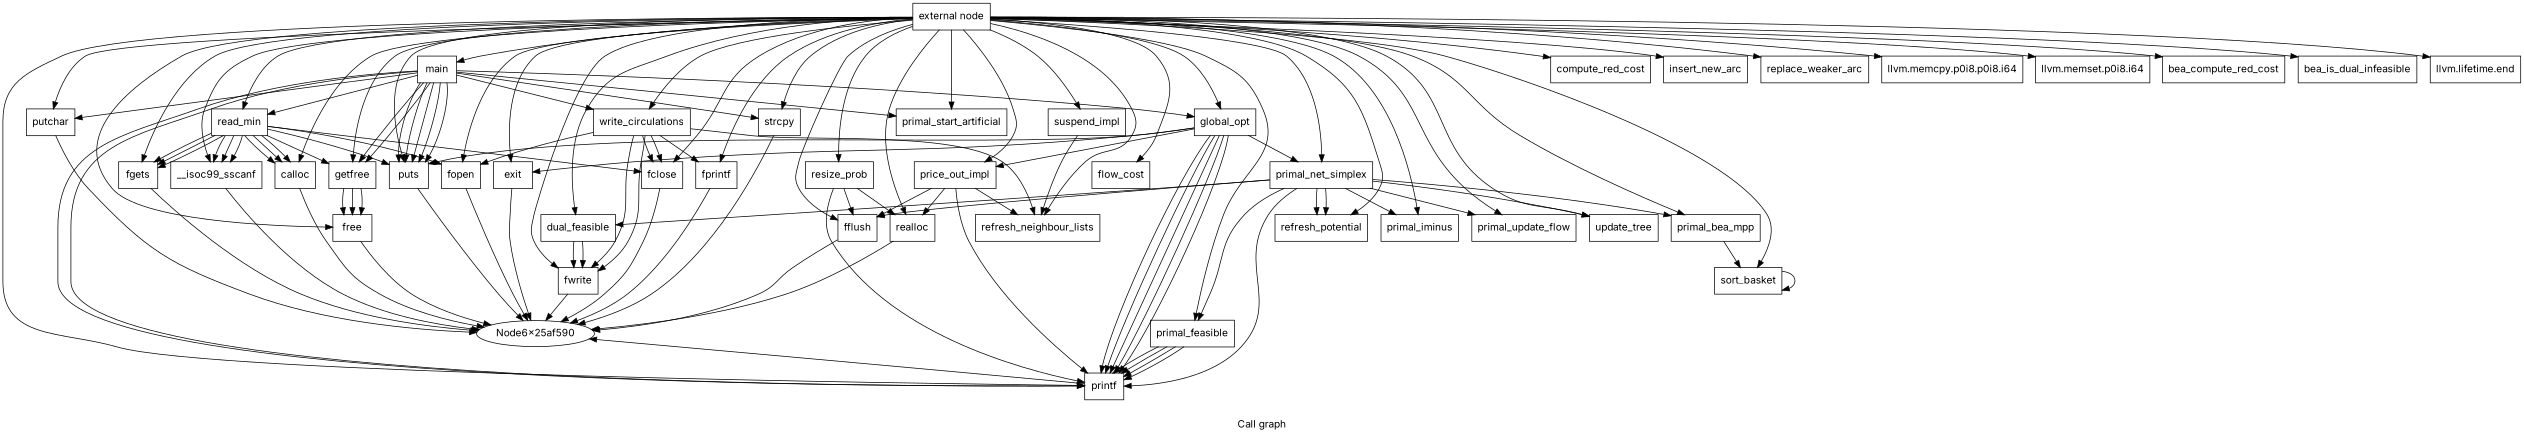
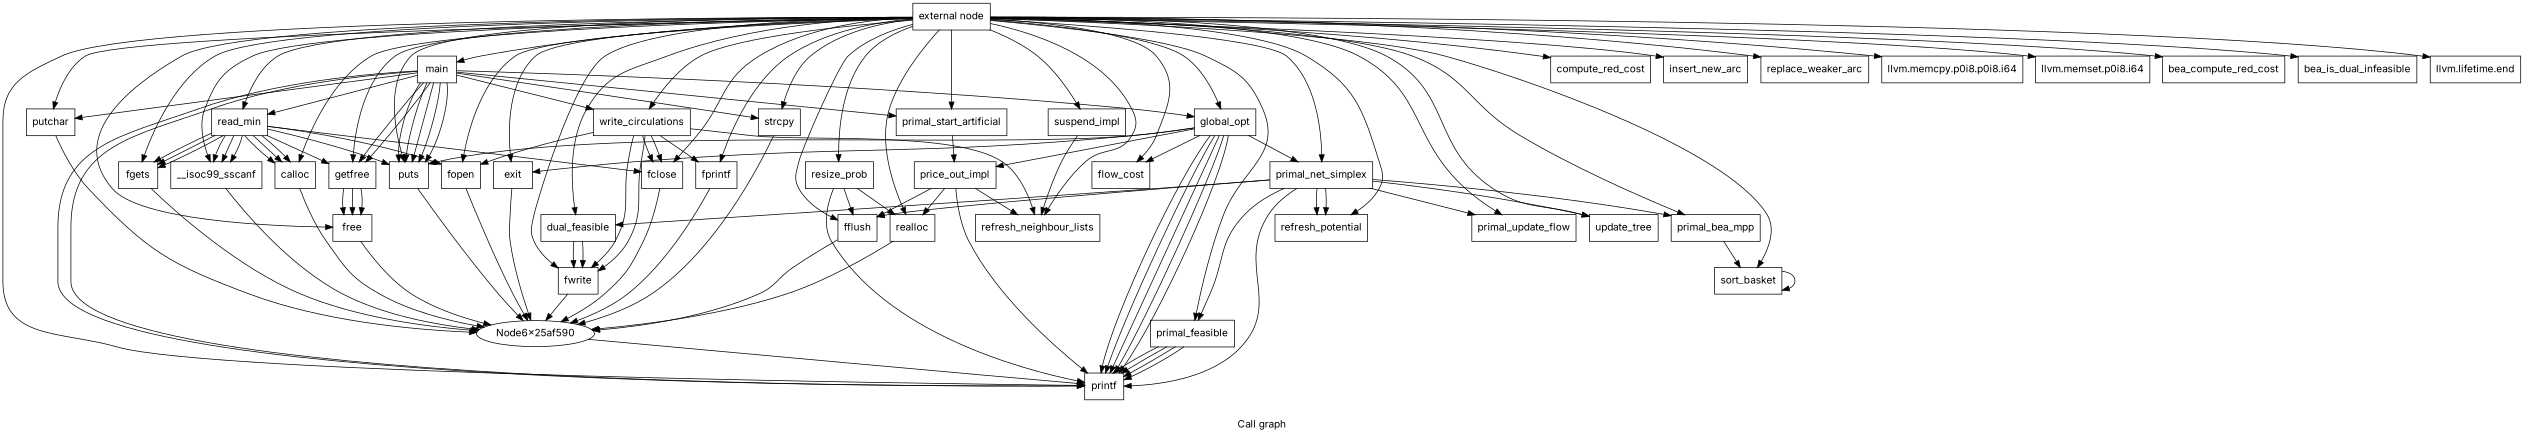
edge "external node" -> "price_out_impl": now "primal_start_artificial" -> "price_out_impl"
edge "global_opt" -> "flow_cost": added
node "primal_iminus": removed
edge "printf" -> "Node6x25af590": reversed
